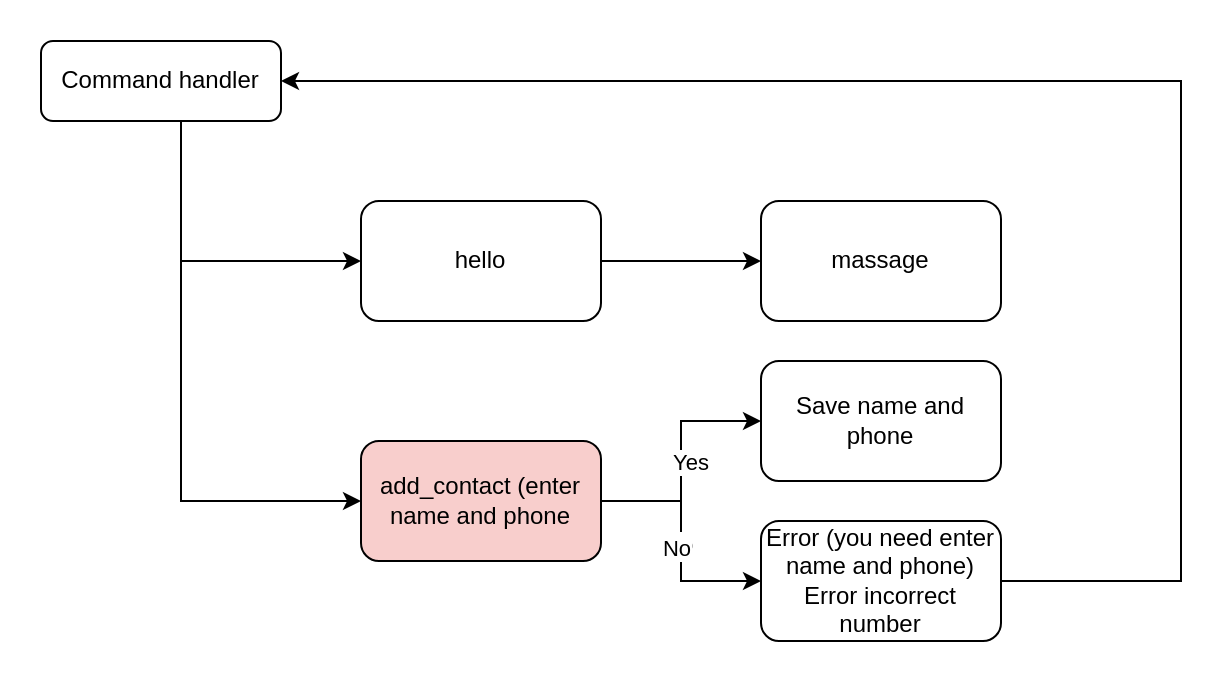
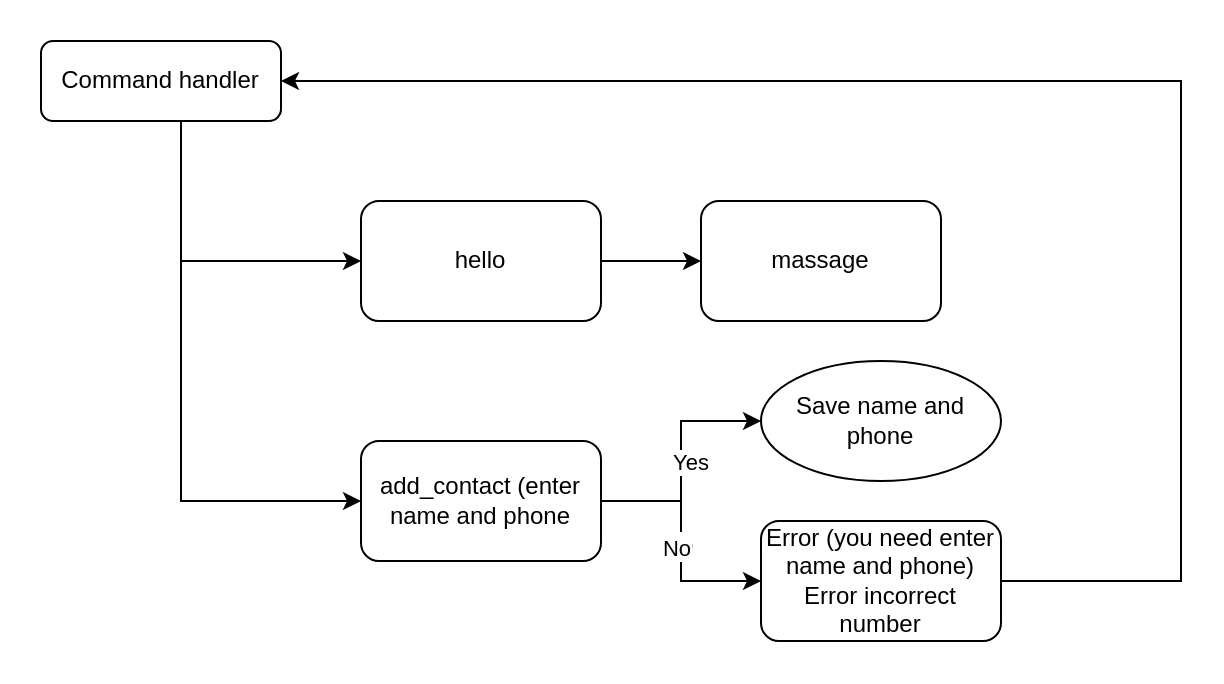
node "massage": moved (881, 261) -> (821, 261)
node "Save name and phone": shape rounded rectangle -> ellipse
node "add_contact (enter name and phone": fillcolor #f8cecc -> #ffffff
